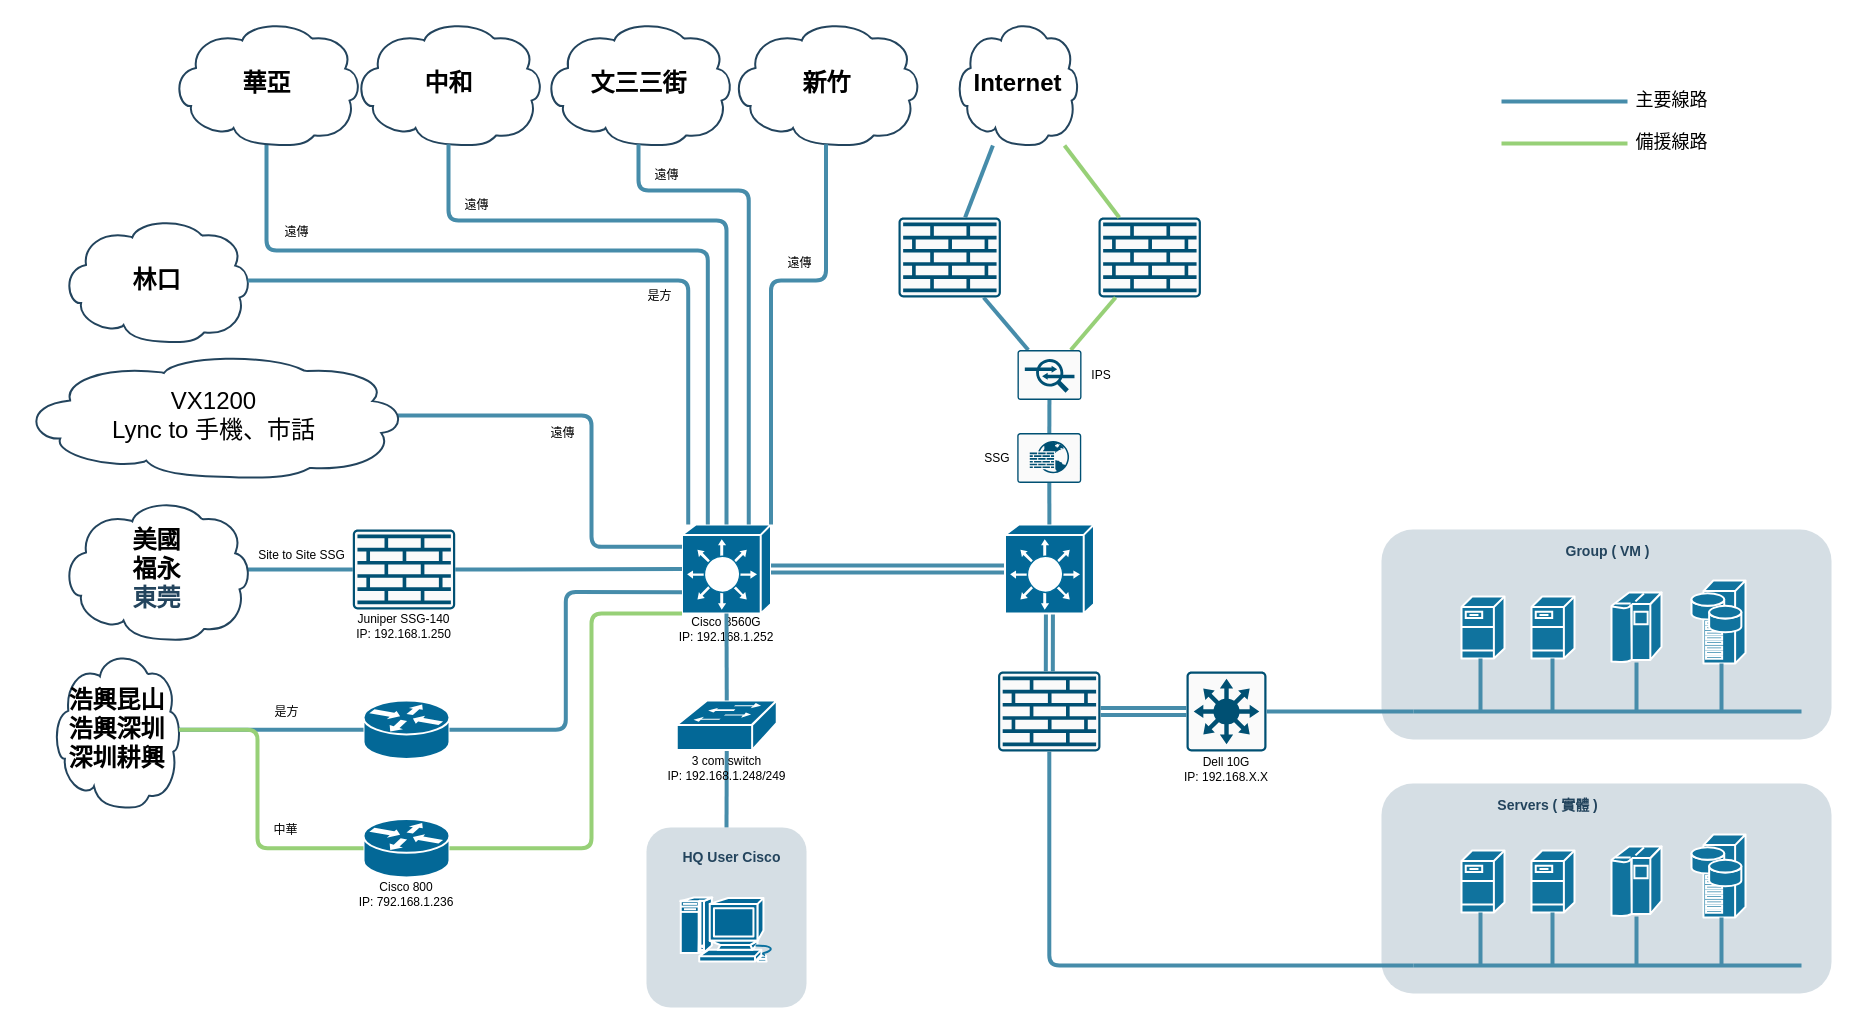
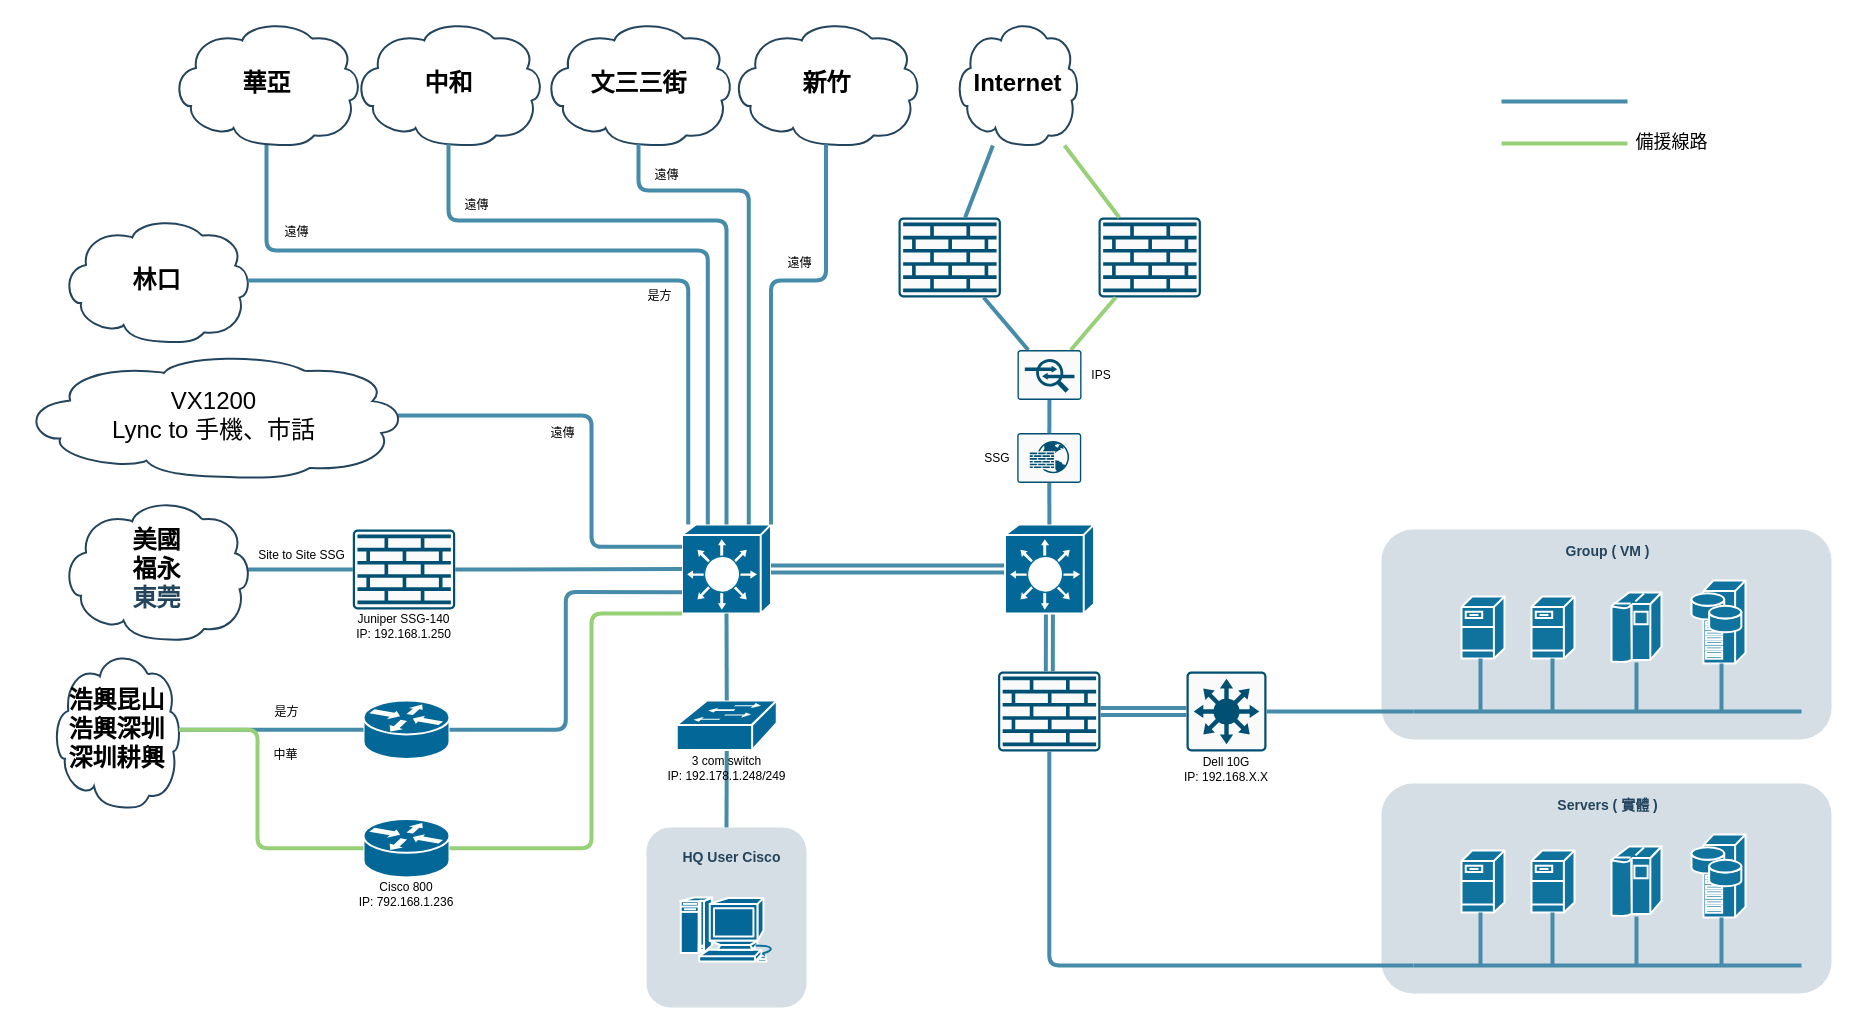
node "主要線路": removed
node "Cisco 3560G IP: 192.168.1.252": removed
node "3 com switchIP: 192.168.1.248/249": label "3 com switchIP: 192.168.1.248/249" -> "3 com switchIP: 192.178.1.248/249"
node "Servers ( 實體 )": moved (1548, 805) -> (1608, 805)
node "中華": moved (286, 831) -> (286, 756)
